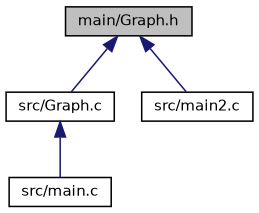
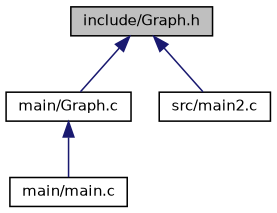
node "main/Graph.h": label "main/Graph.h" -> "include/Graph.h"
node "src/Graph.c": label "src/Graph.c" -> "main/Graph.c"
node "src/main.c": label "src/main.c" -> "main/main.c"
